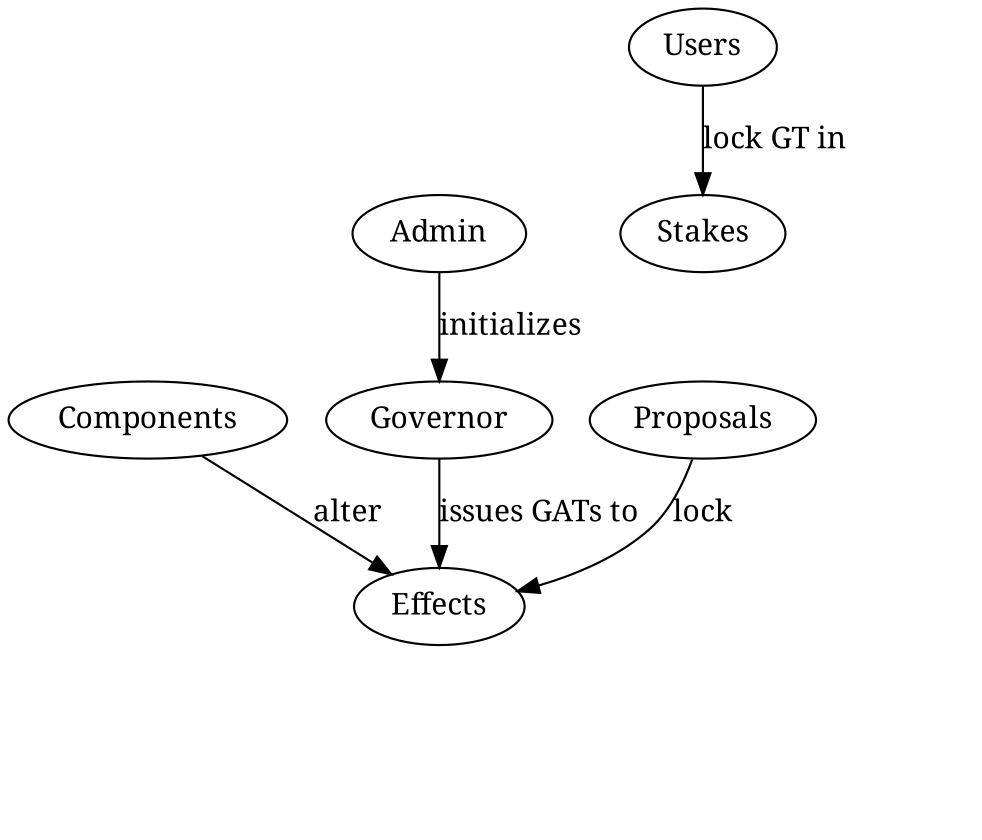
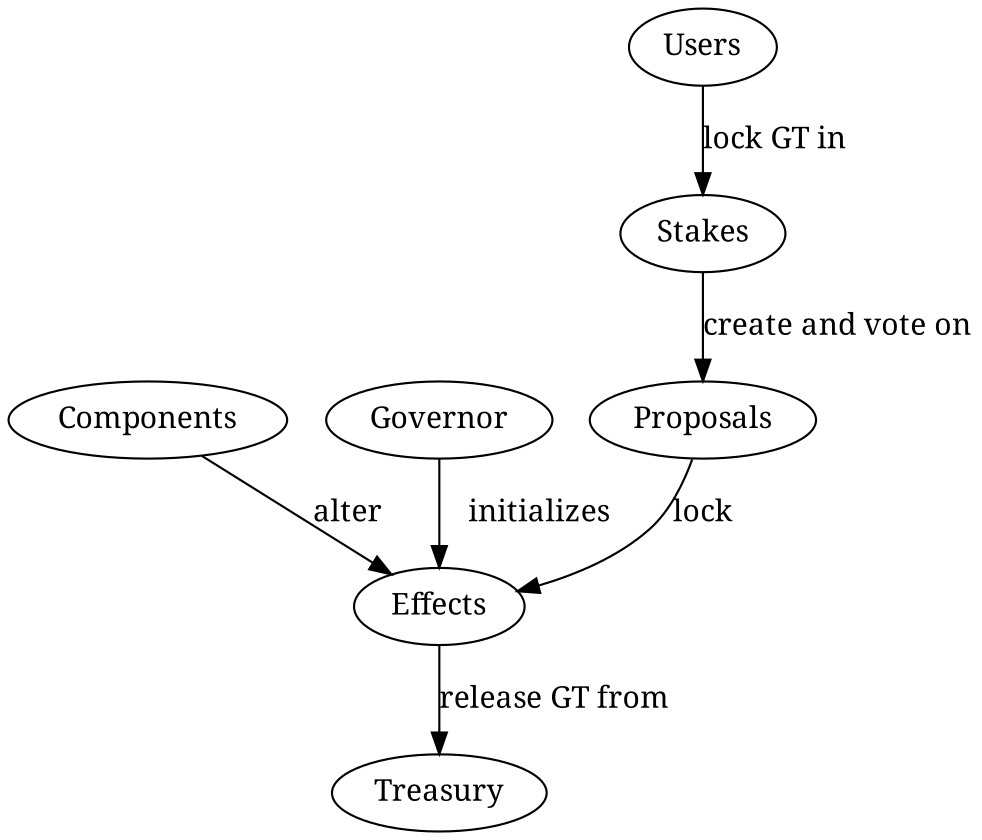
node "Admin": removed
edge "Stakes" -> "Proposals": added, label "create and vote on"
edge "Governor" -> "Effects": label "issues GATs to" -> "initializes"
node "Treasury": added
